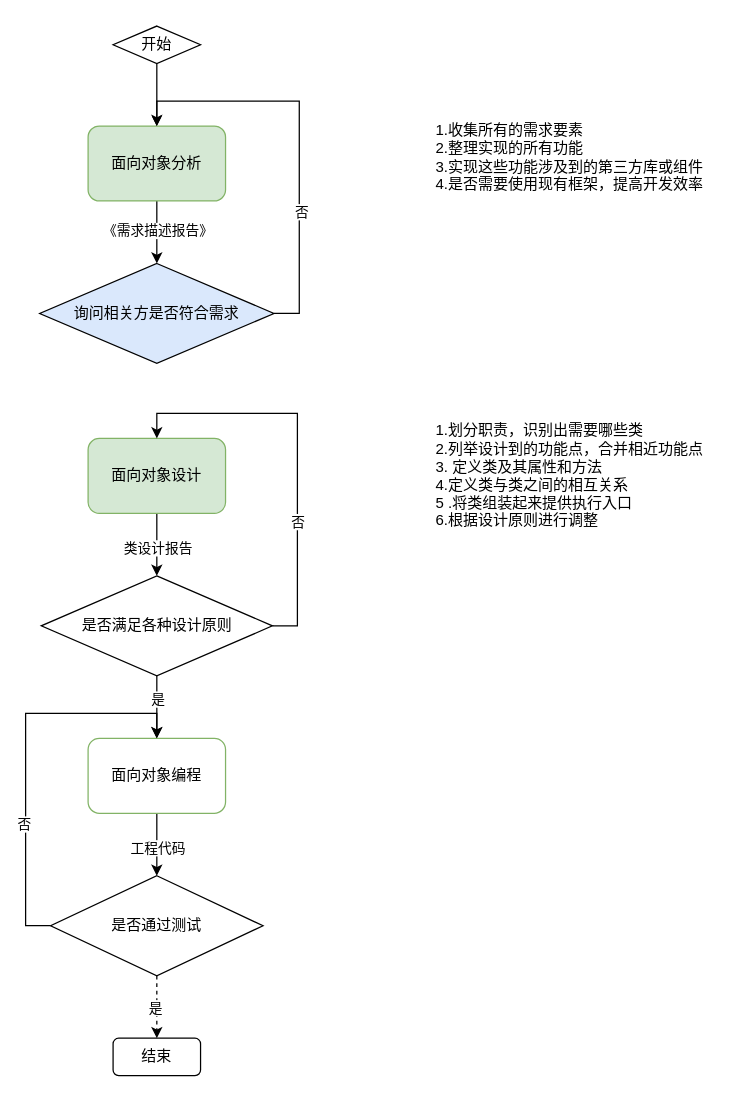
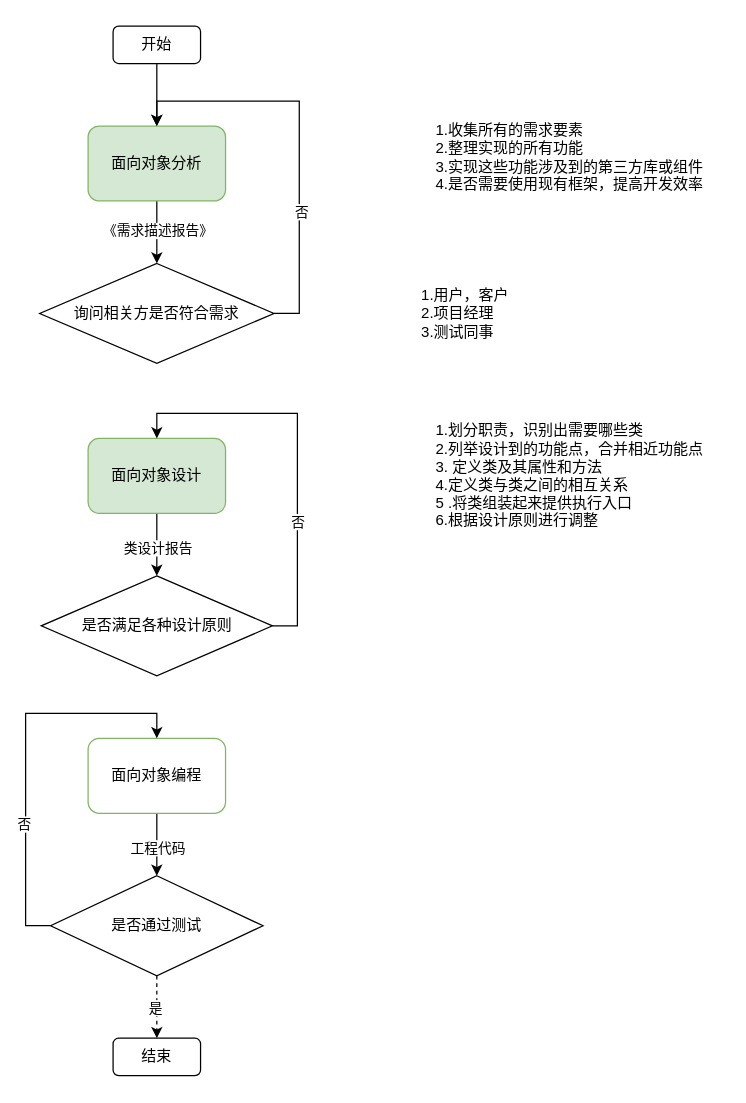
node "开始": shape diamond -> rounded rectangle
edge "开始" -> "面向对象分析": arrowhead open -> classic
node "询问相关方是否符合需求": fillcolor #dae8fc -> #ffffff
node "1.用户，客户 2.项目经理 3.测试同事": added
edge "是否满足各种设计原则" -> "面向对象编程": removed, label "是"
